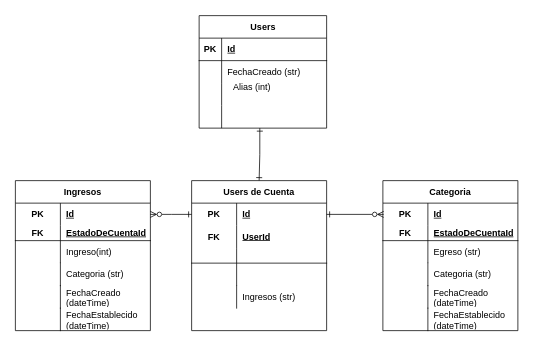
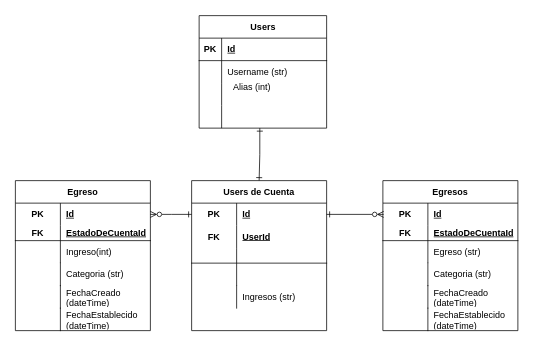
node "FechaCreado (str)": label "FechaCreado (str)" -> "Username (str)"
node "Ingresos": label "Ingresos" -> "Egreso"
node "Categoria": label "Categoria" -> "Egresos"
